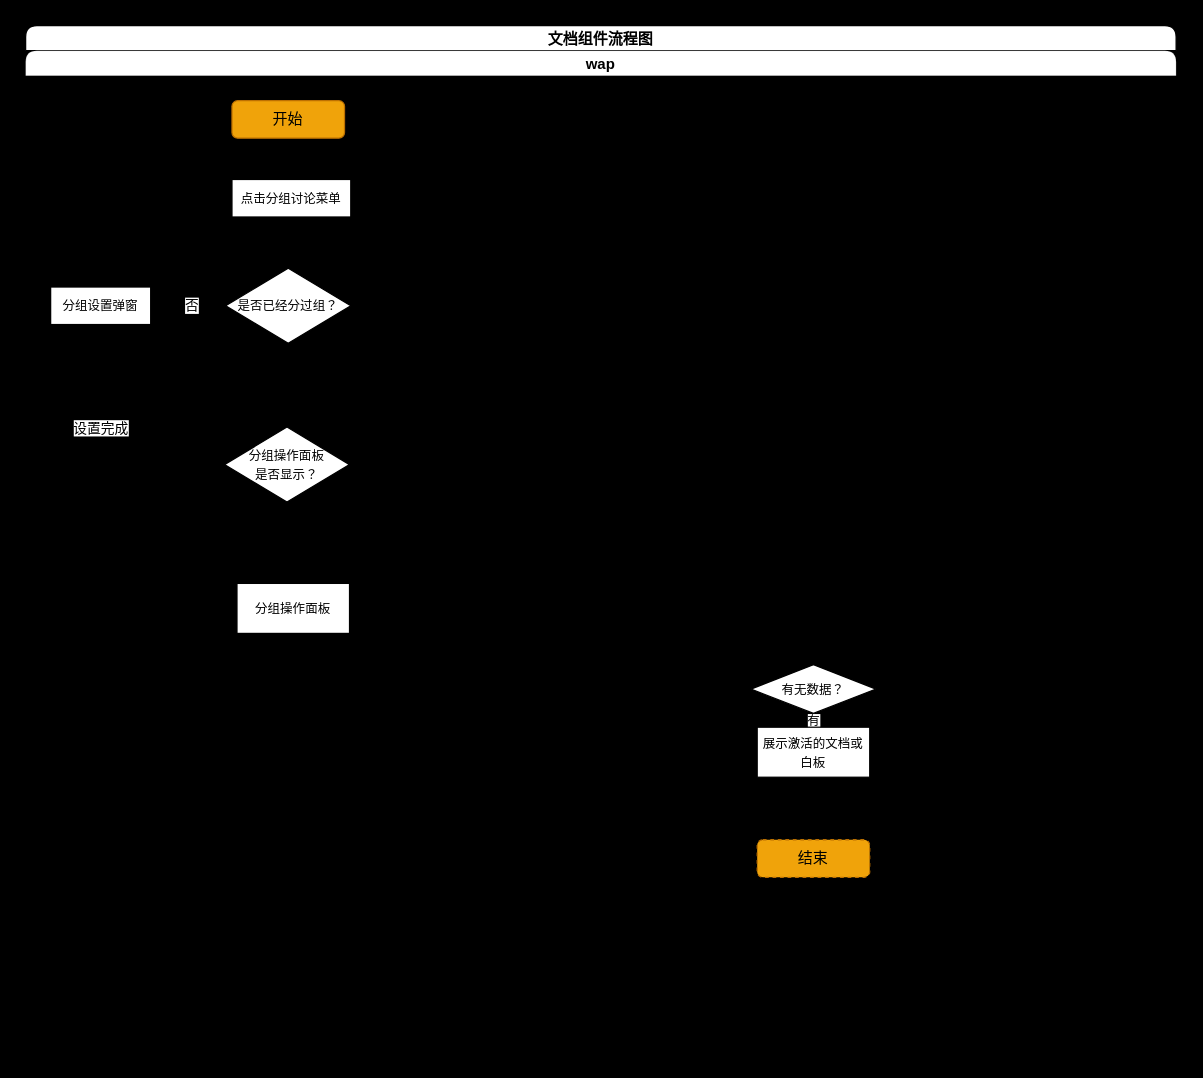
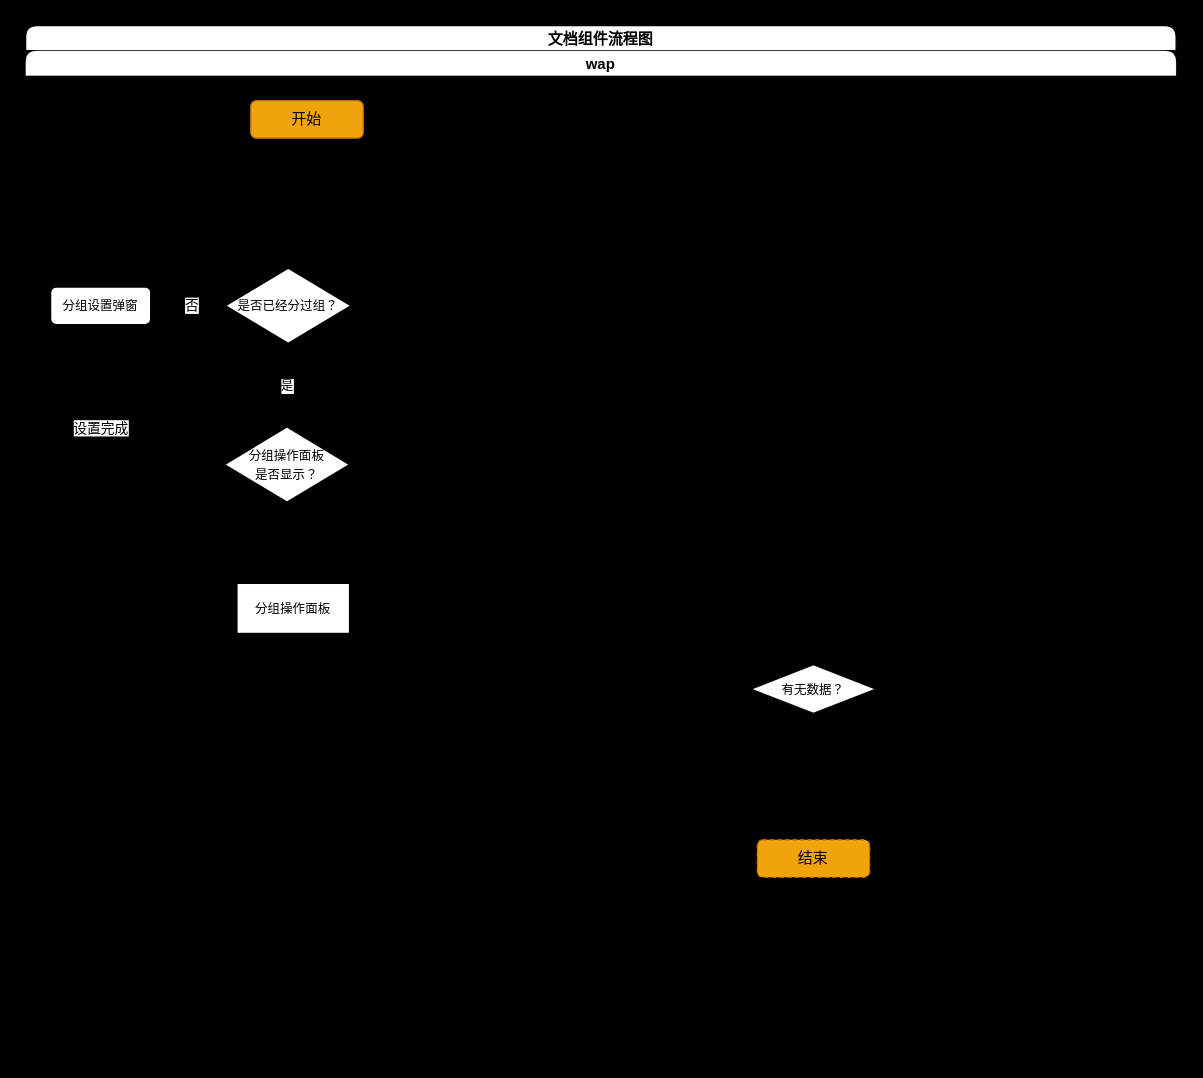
node "开始": moved (288, 119) -> (307, 119)
node "点击分组讨论菜单": removed
node "分组设置弹窗": shape rectangle -> rounded rectangle
edge "是否已经分过组？" -> "分组操作面板 是否显示？": added, label "是"
edge "有无数据？" -> "展示激活的文档或白板": removed, label "有"
node "展示激活的文档或白板": removed
